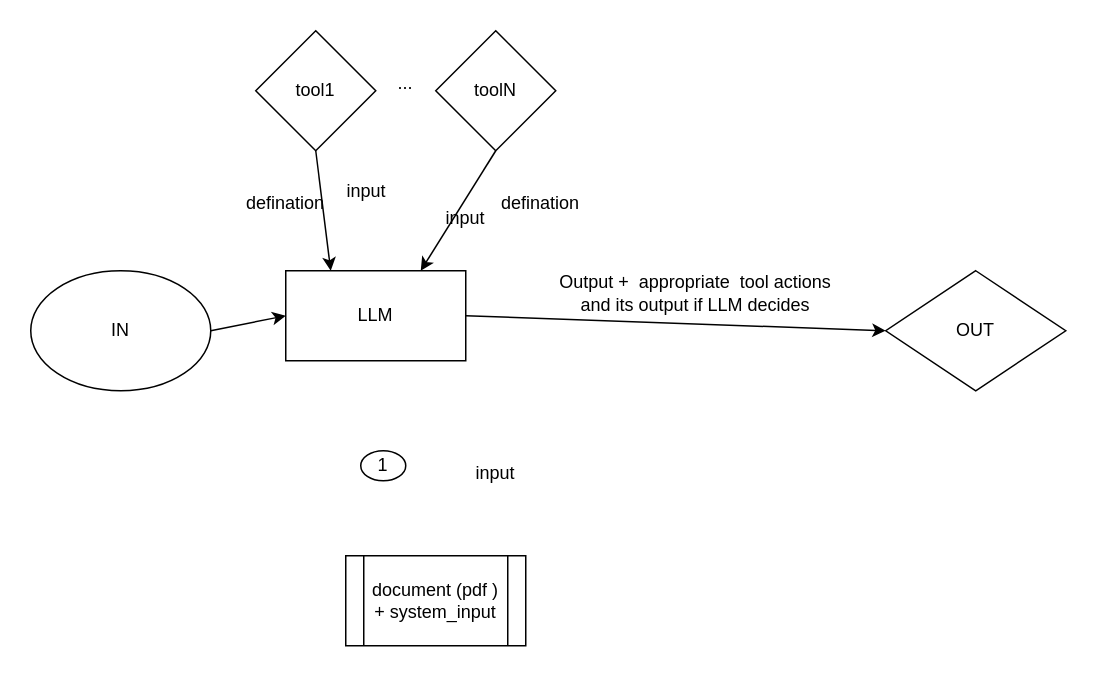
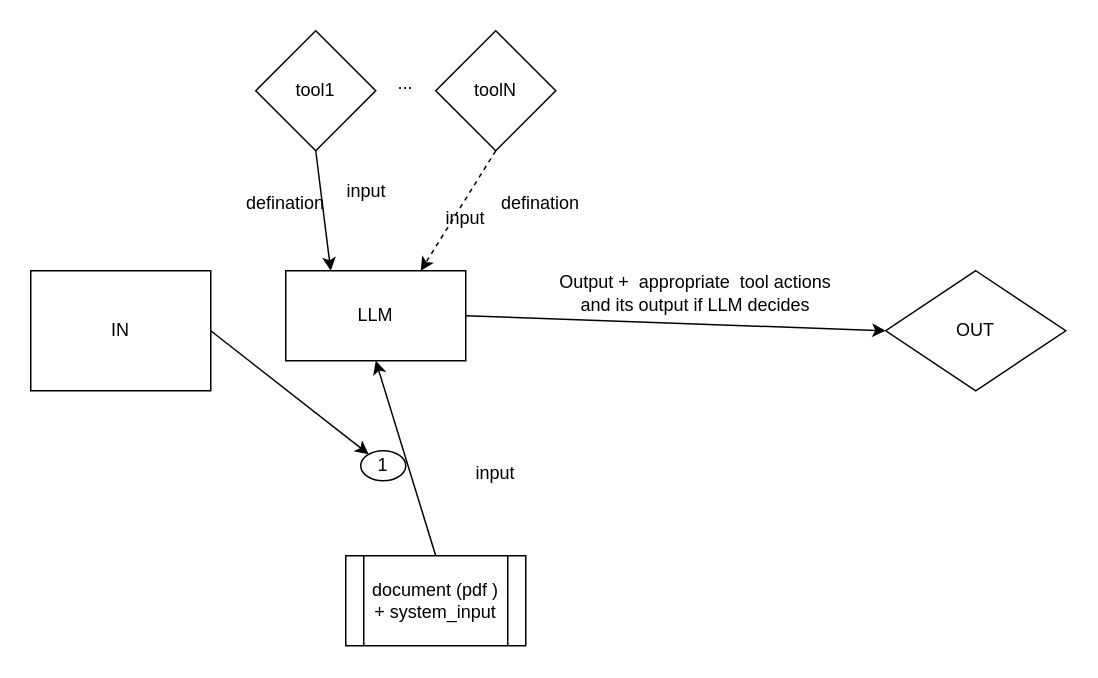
edge "toolN" -> "LLM": style solid -> dashed
edge "IN" -> "LLM": now "IN" -> "1"
node "IN": shape ellipse -> rectangle
edge "document (pdf ) + system_input" -> "LLM": added
